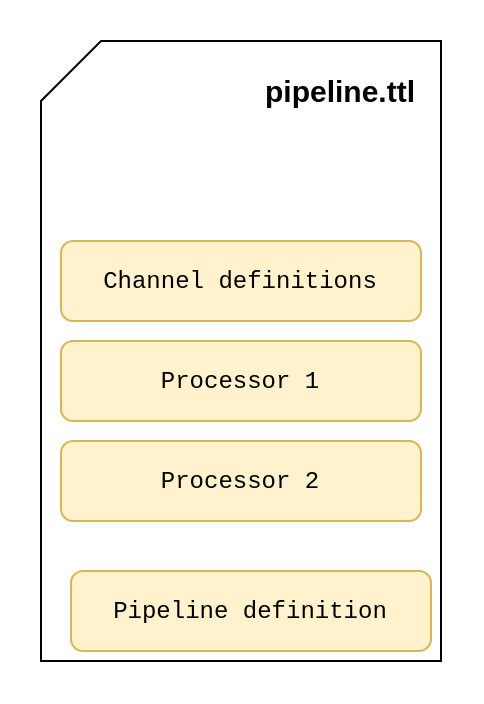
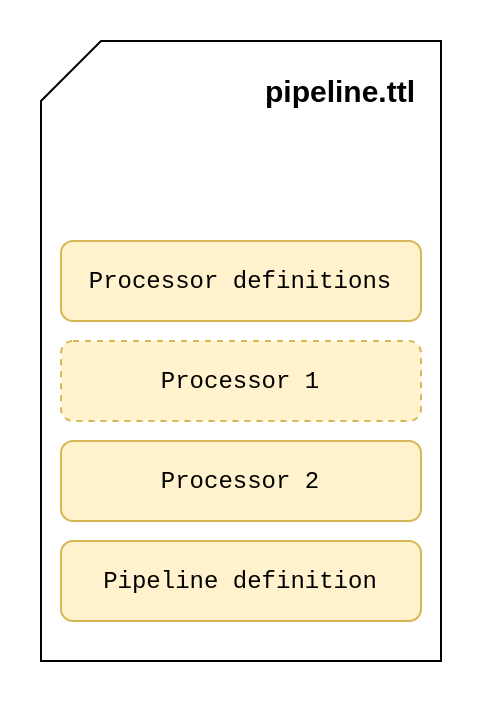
node "Channel definitions": label "Channel definitions" -> "Processor definitions"
node "Processor 1": style solid -> dashed
node "Pipeline definition": moved (251, 611) -> (241, 581)
